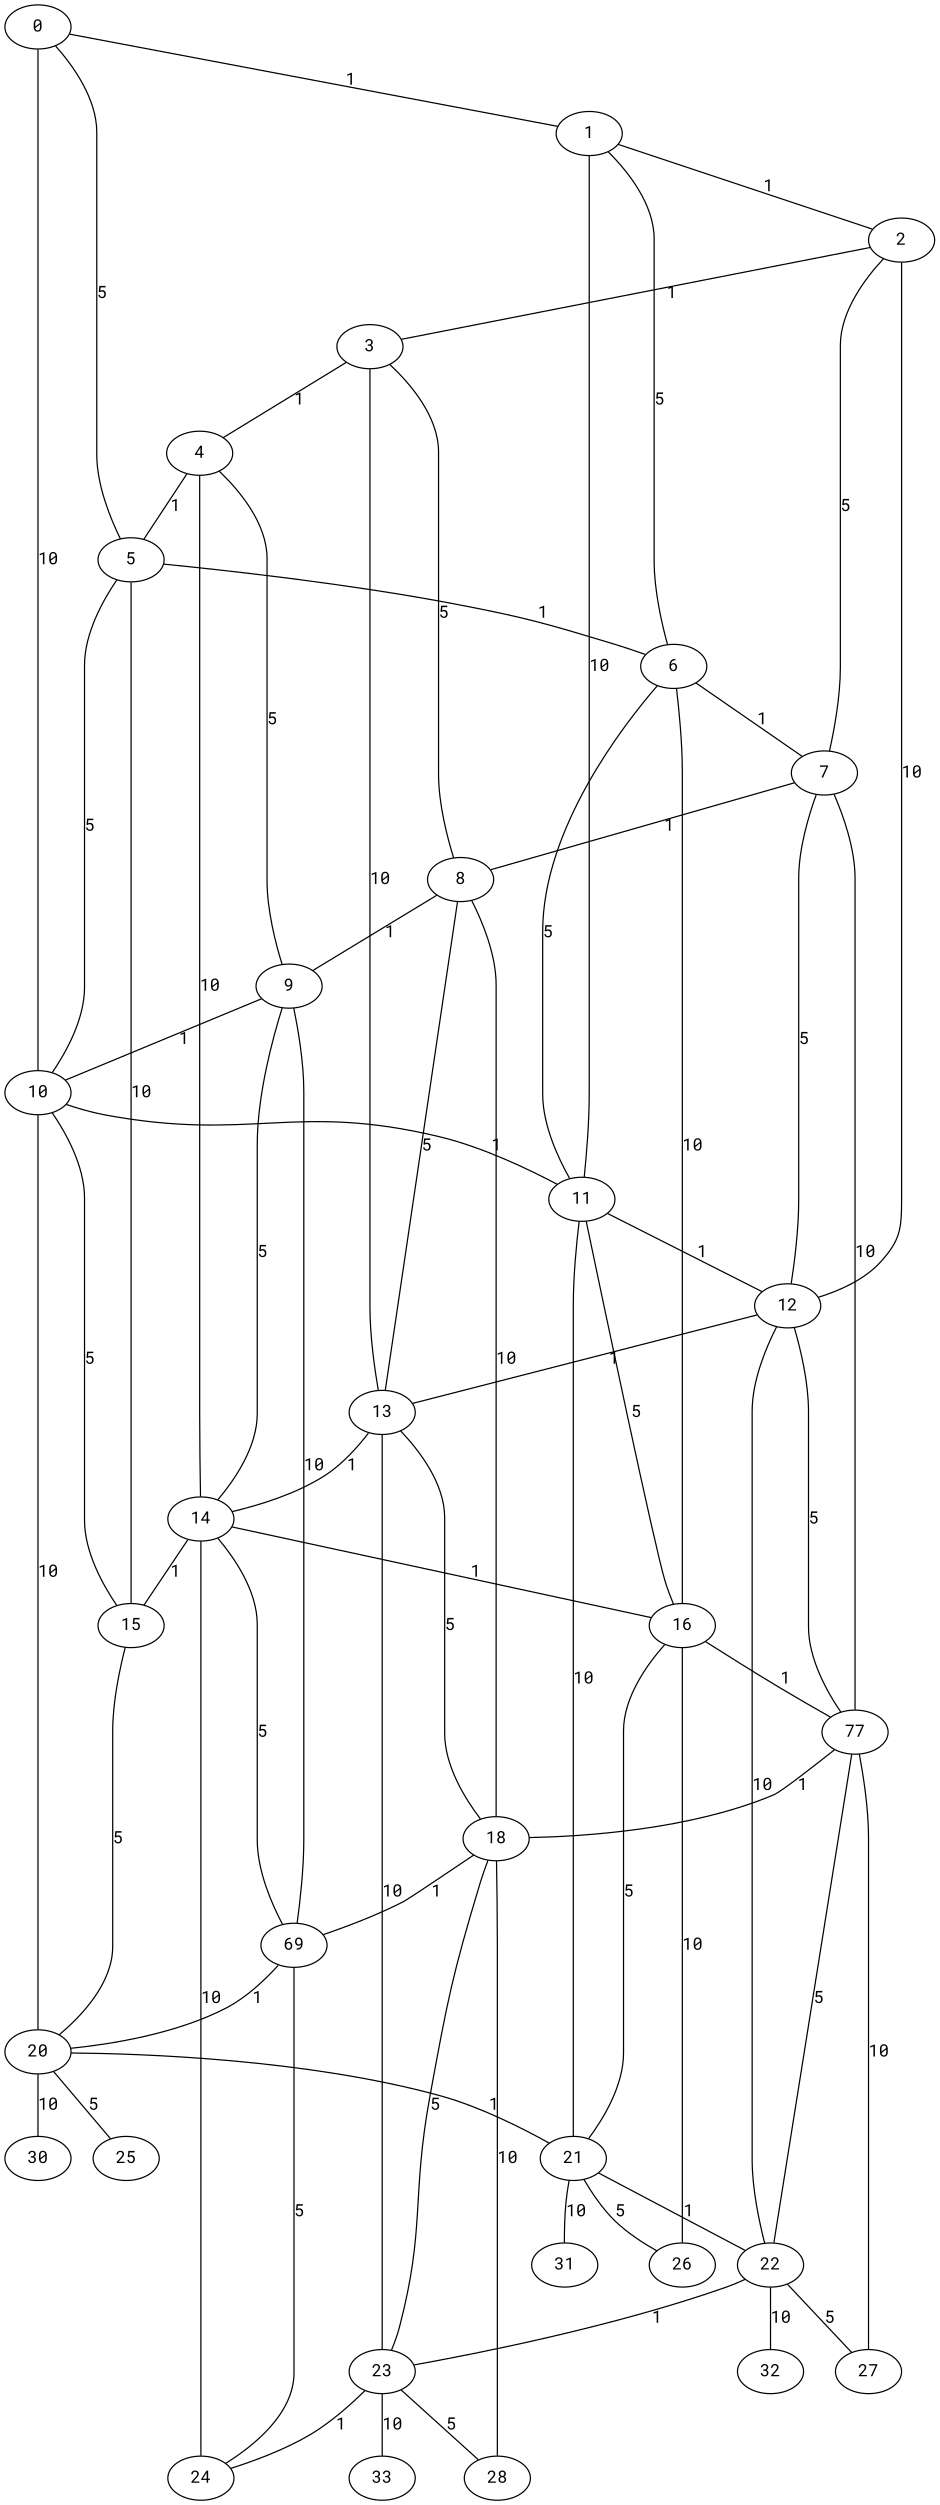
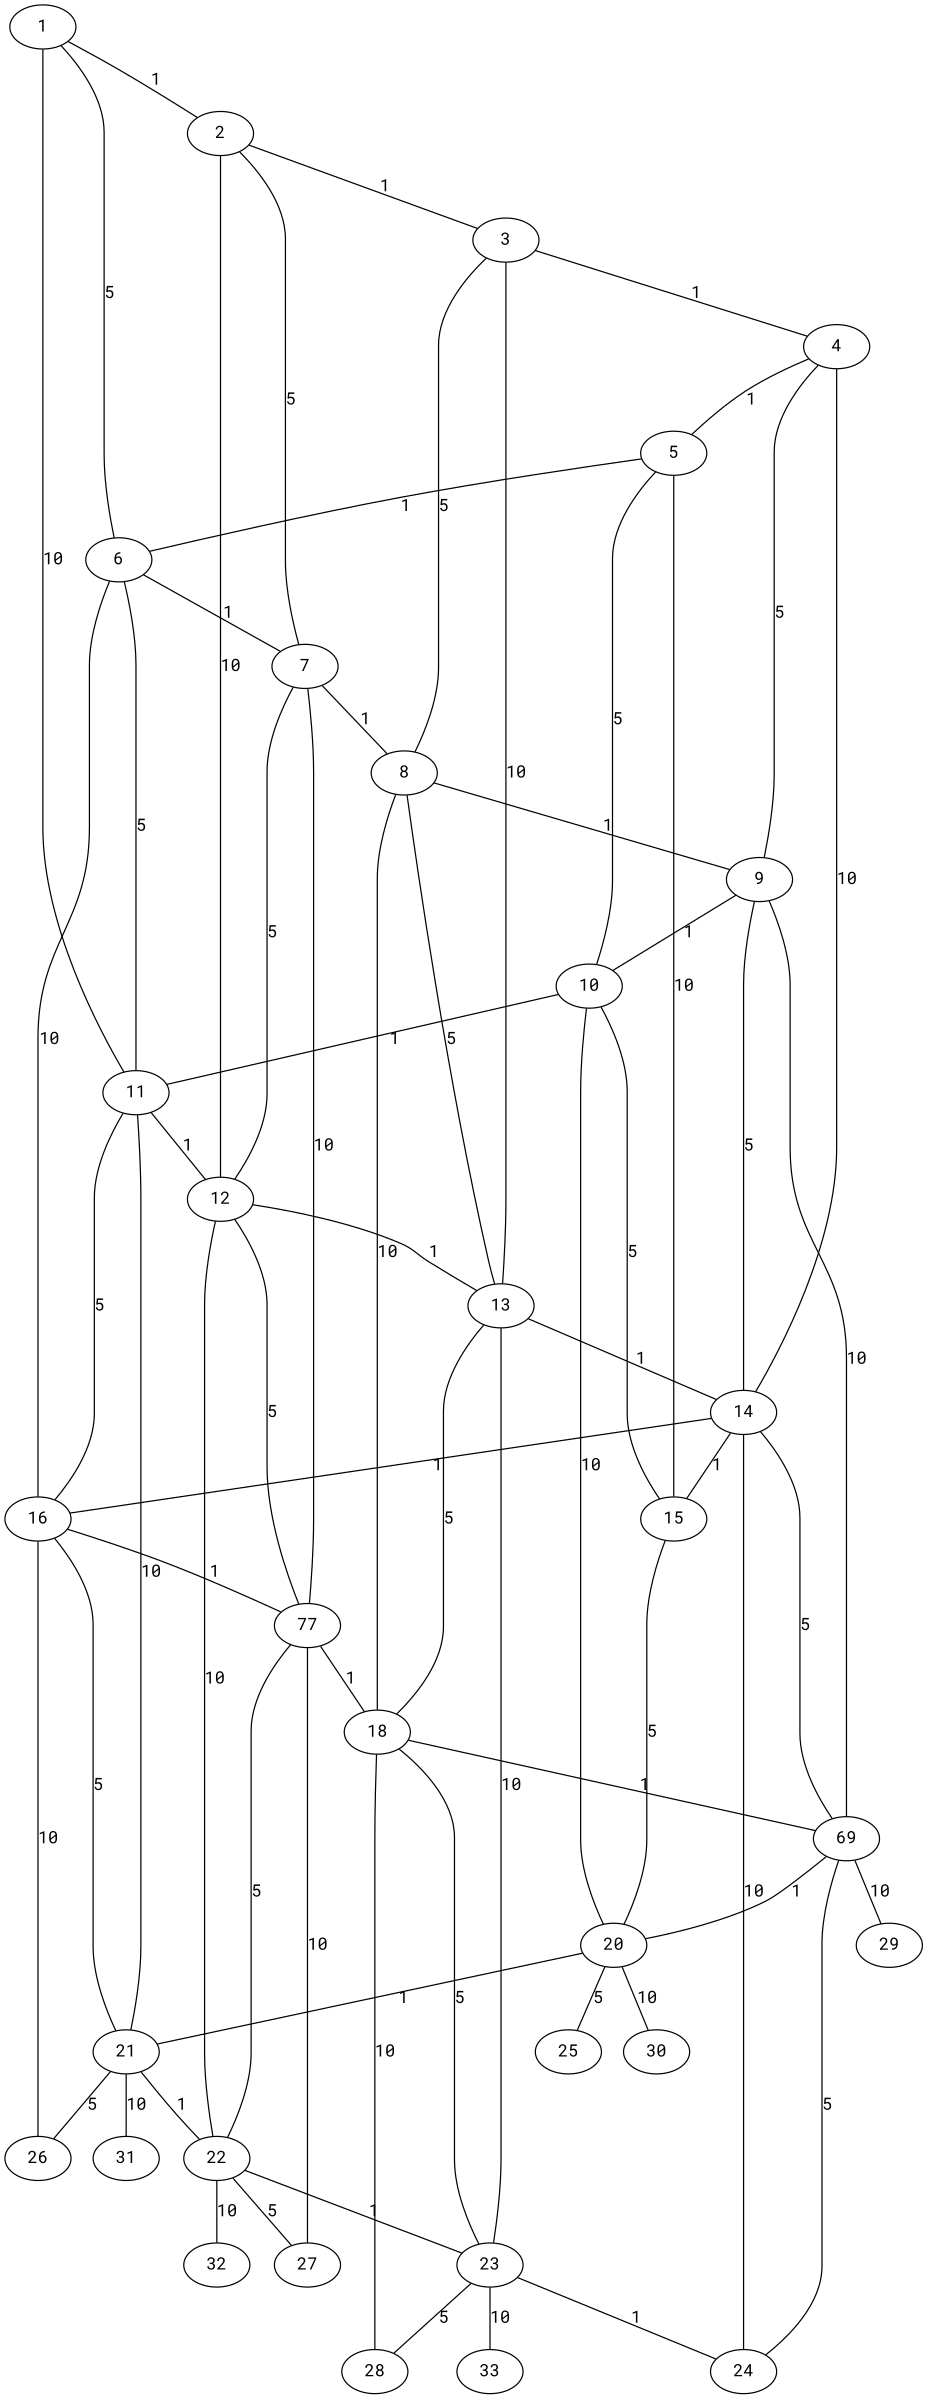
node "0": removed
node "29": added
